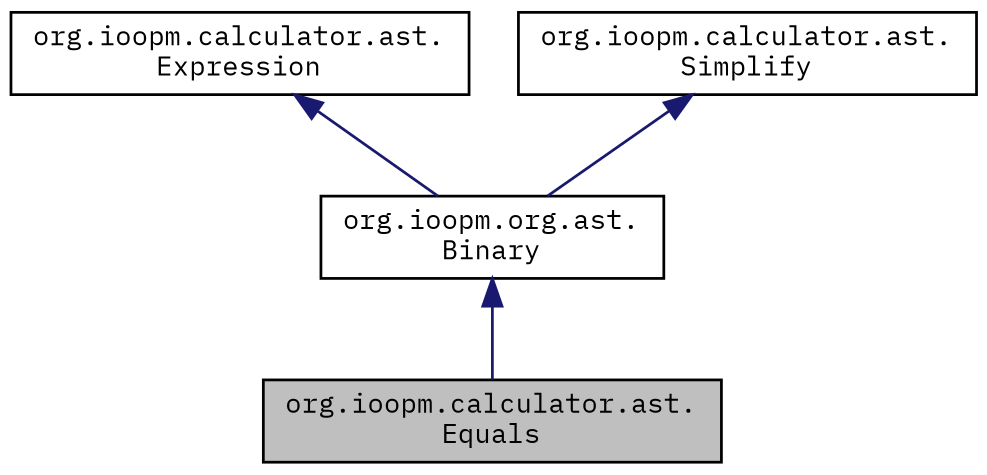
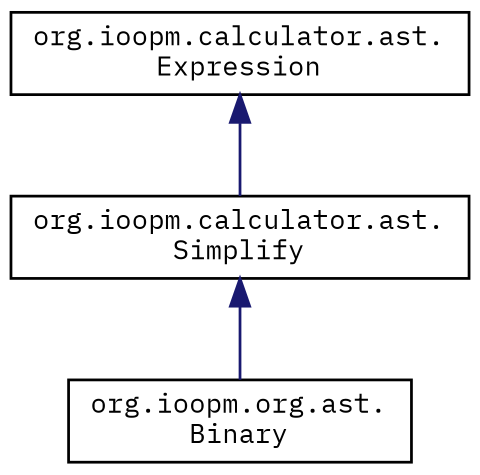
edge "org.ioopm.org.ast. Binary" -> "org.ioopm.calculator.ast. Expression": now "org.ioopm.calculator.ast. Simplify" -> "org.ioopm.calculator.ast. Expression"
node "org.ioopm.calculator.ast. Equals": removed
